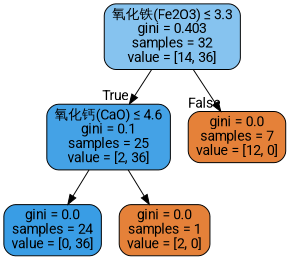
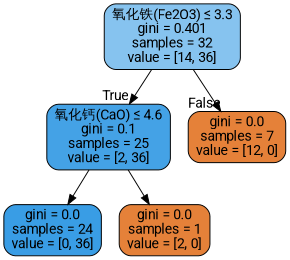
node "氧化铁(Fe2O3) ≤ 3.3": text "gini = 0.403" -> "gini = 0.401"
